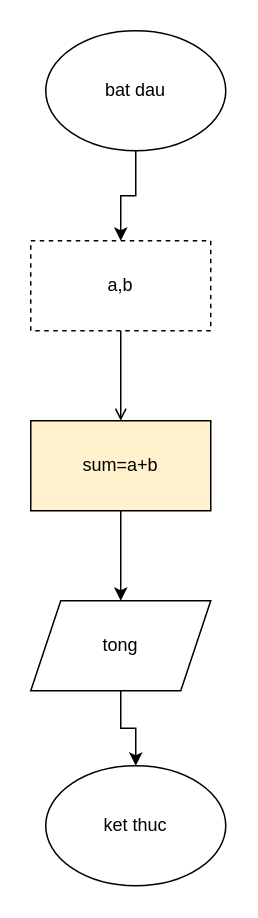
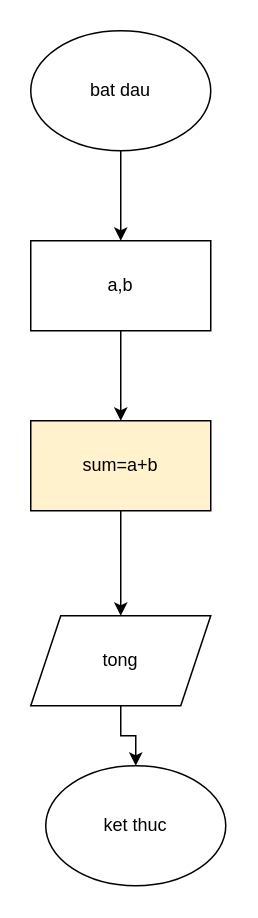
node "bat dau": moved (136, 91) -> (121, 91)
node "a,b": style dashed -> solid
edge "a,b" -> "sum=a+b": arrowhead open -> classic
node "tong": moved (121, 646) -> (121, 661)
